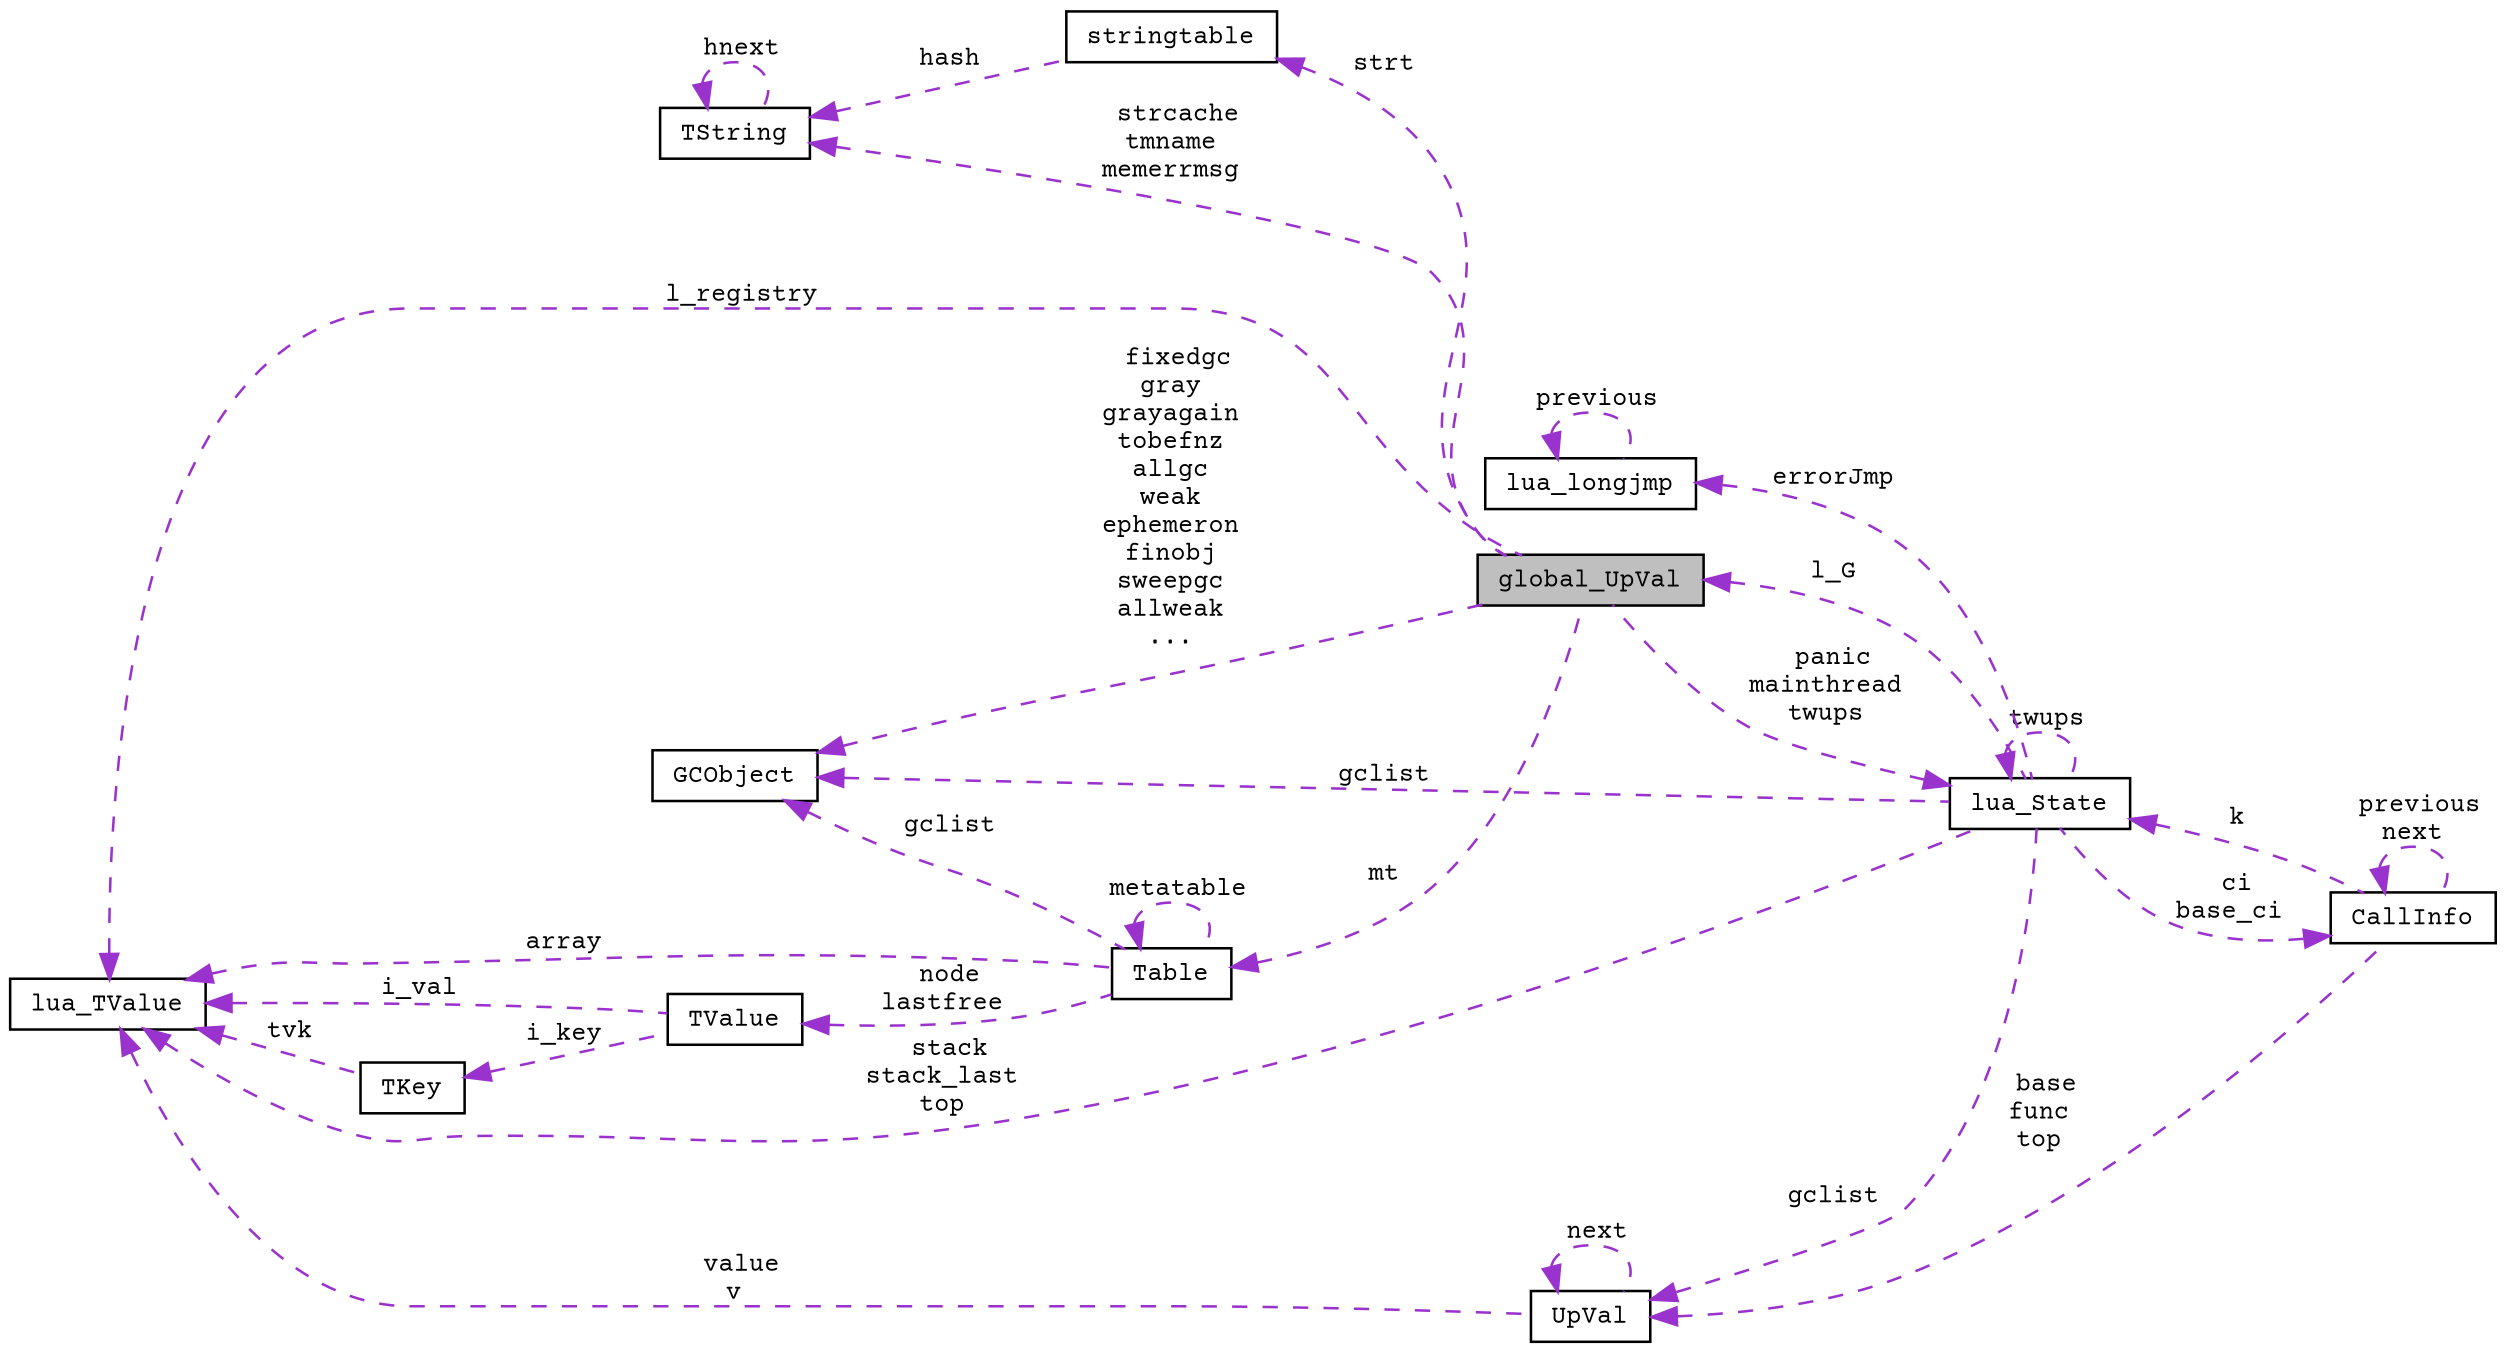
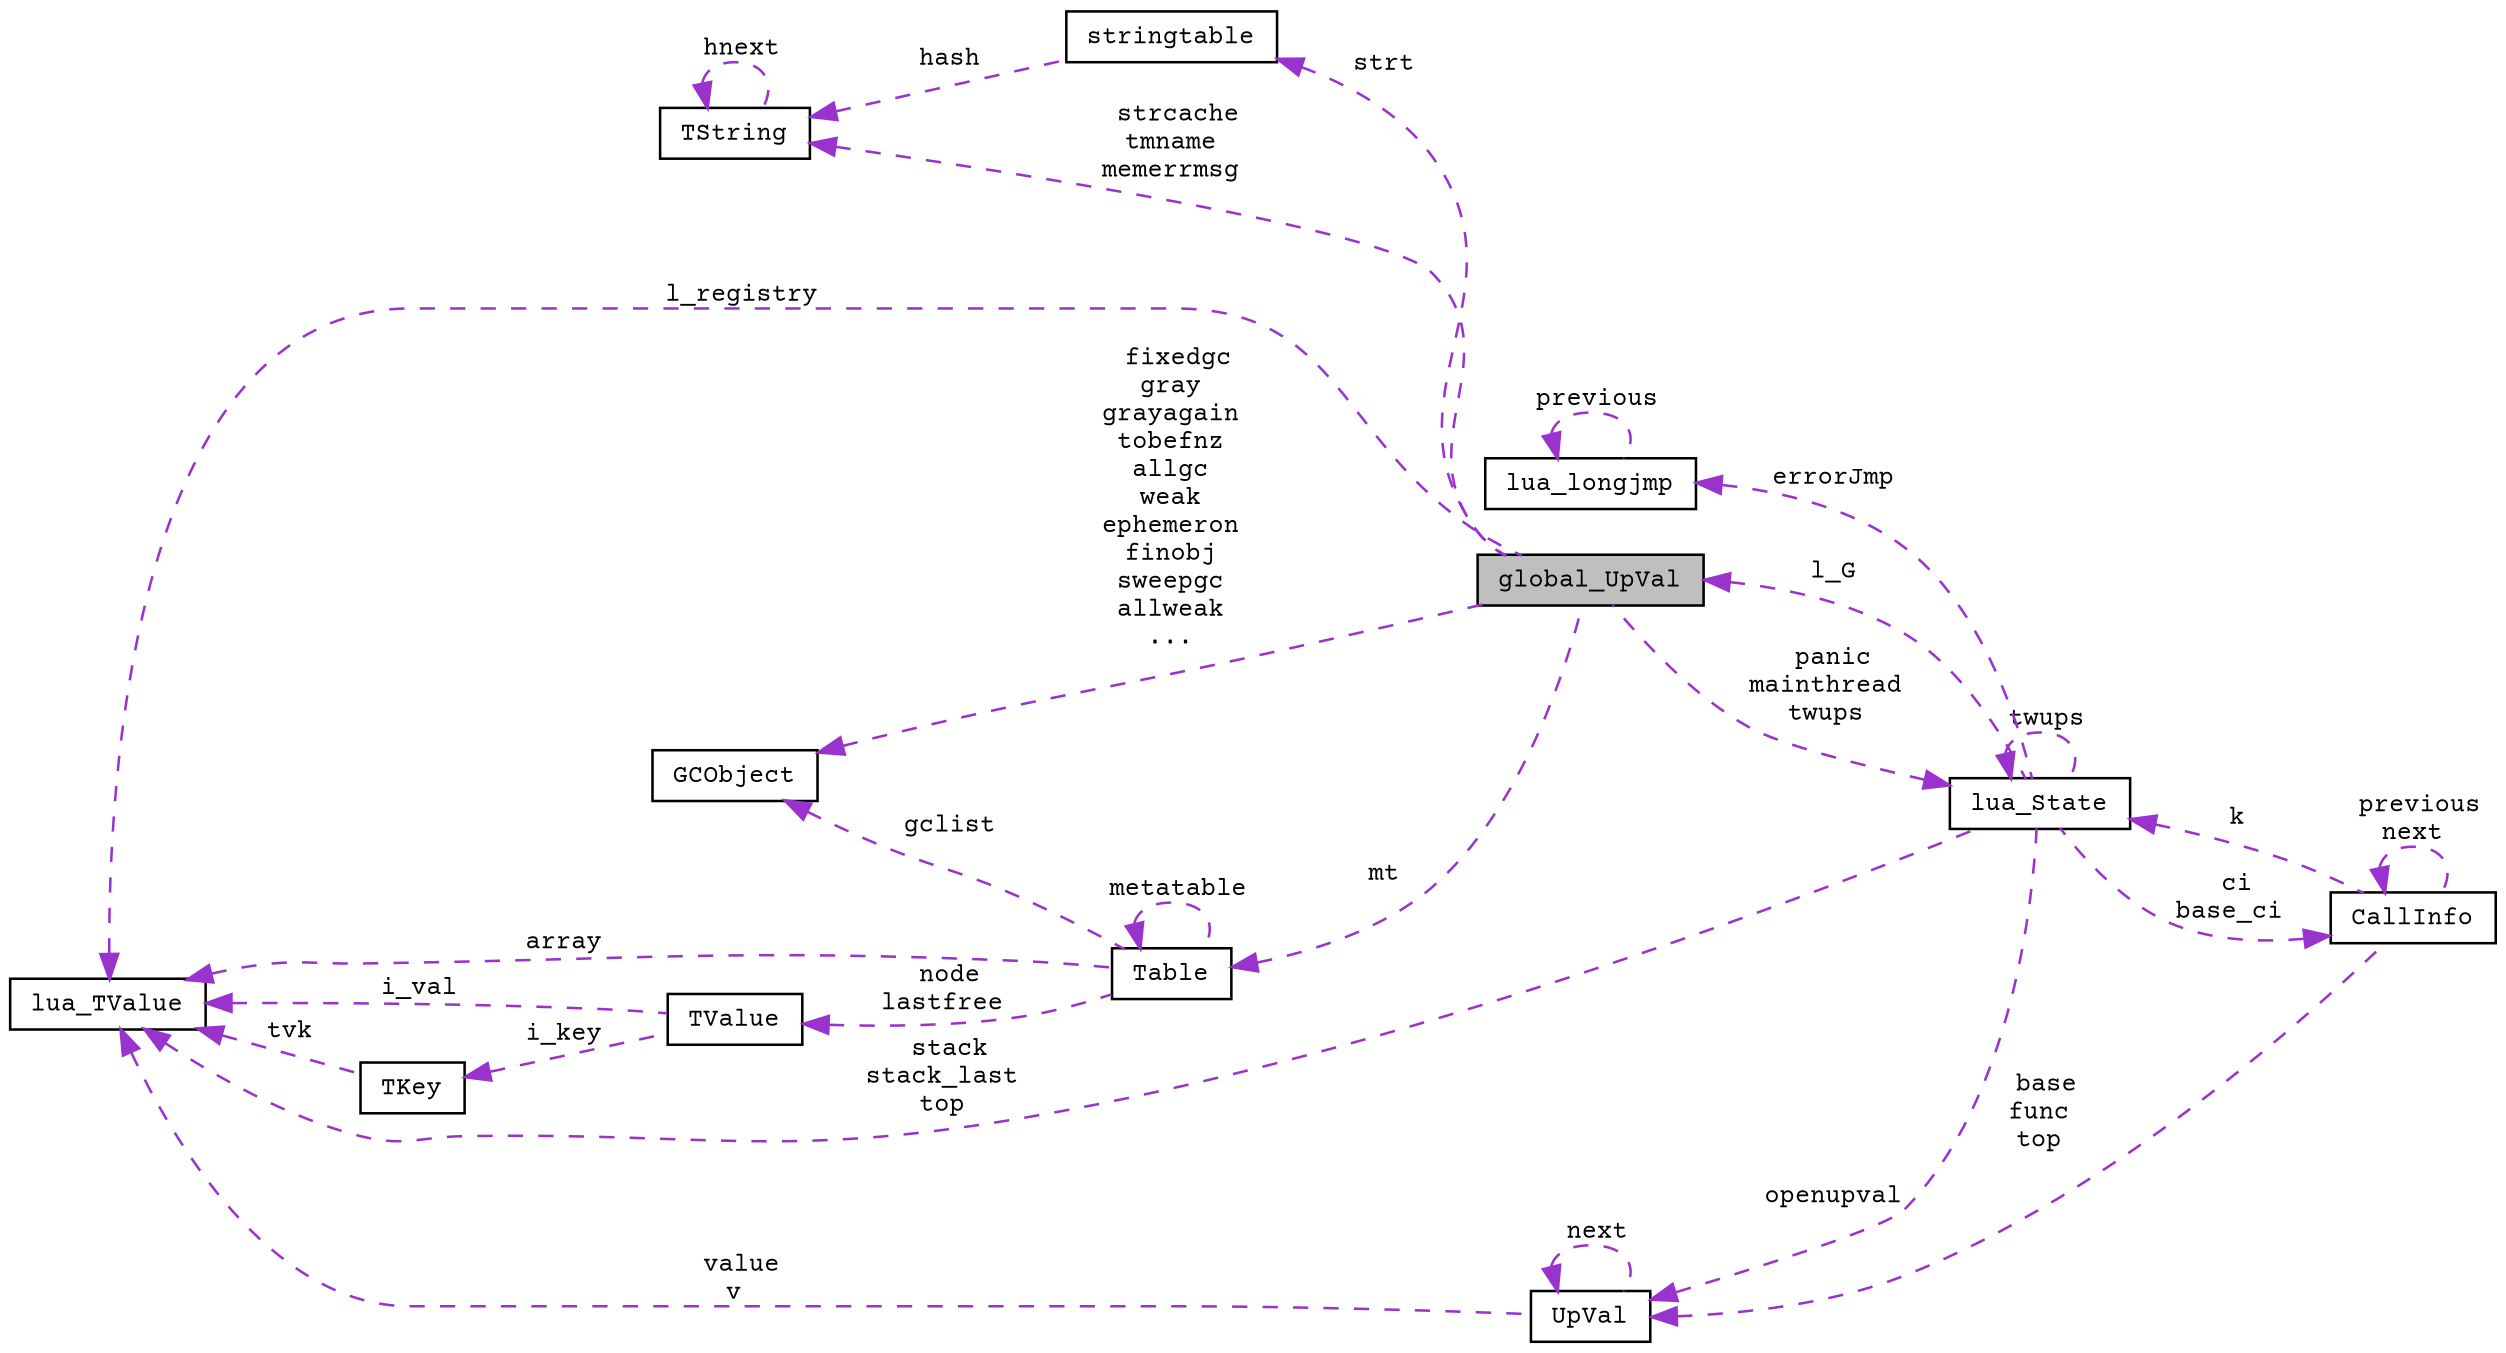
edge "lua_State" -> "GCObject": removed, label "gclist"
edge "lua_State" -> "UpVal": label " gclist" -> " openupval"
